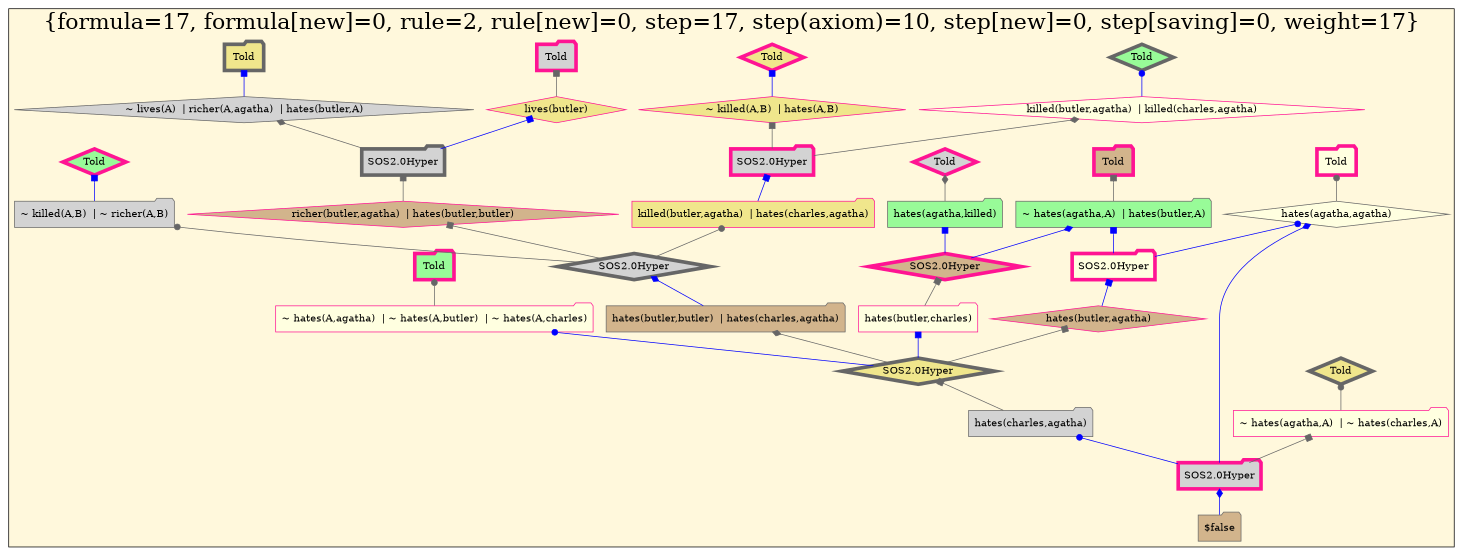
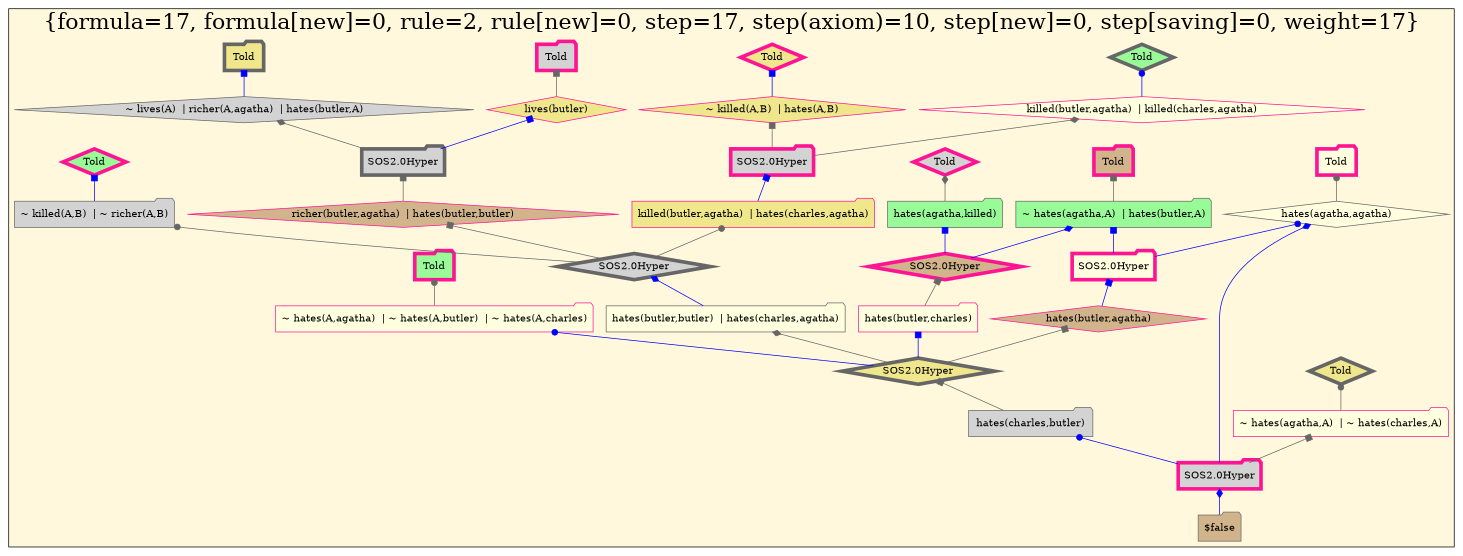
node "hates(butler,butler)  | hates(charles,agatha)": fillcolor tan -> lightyellow
node "hates(charles,agatha)": label "hates(charles,agatha)" -> "hates(charles,butler)"
